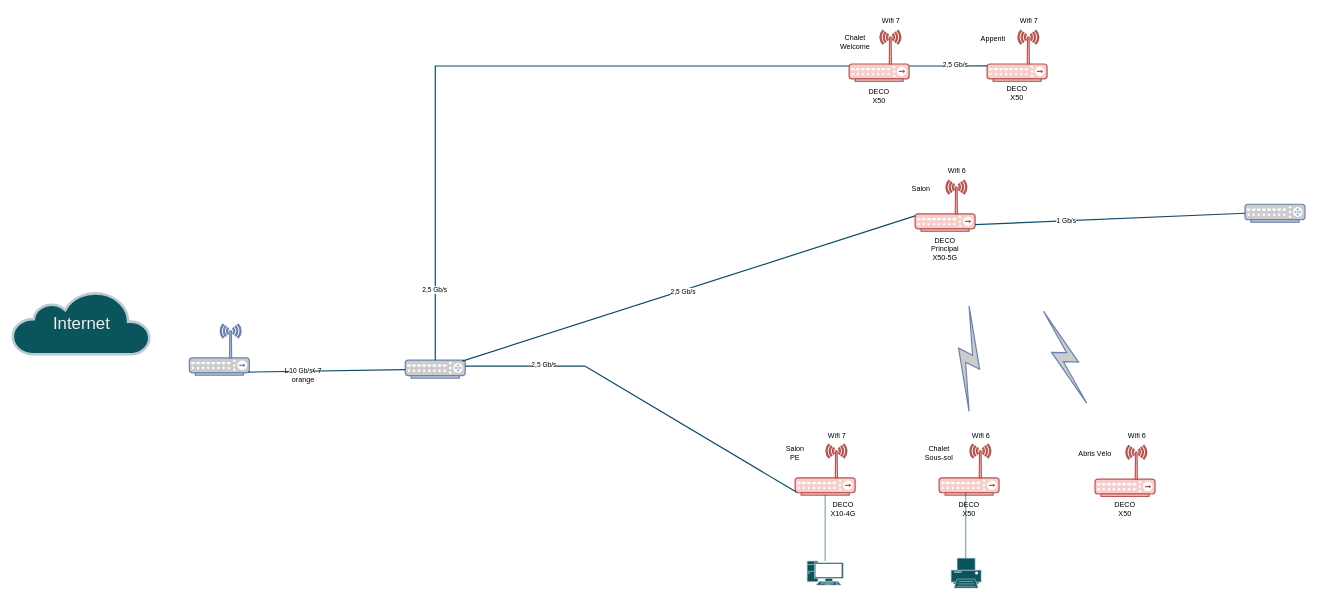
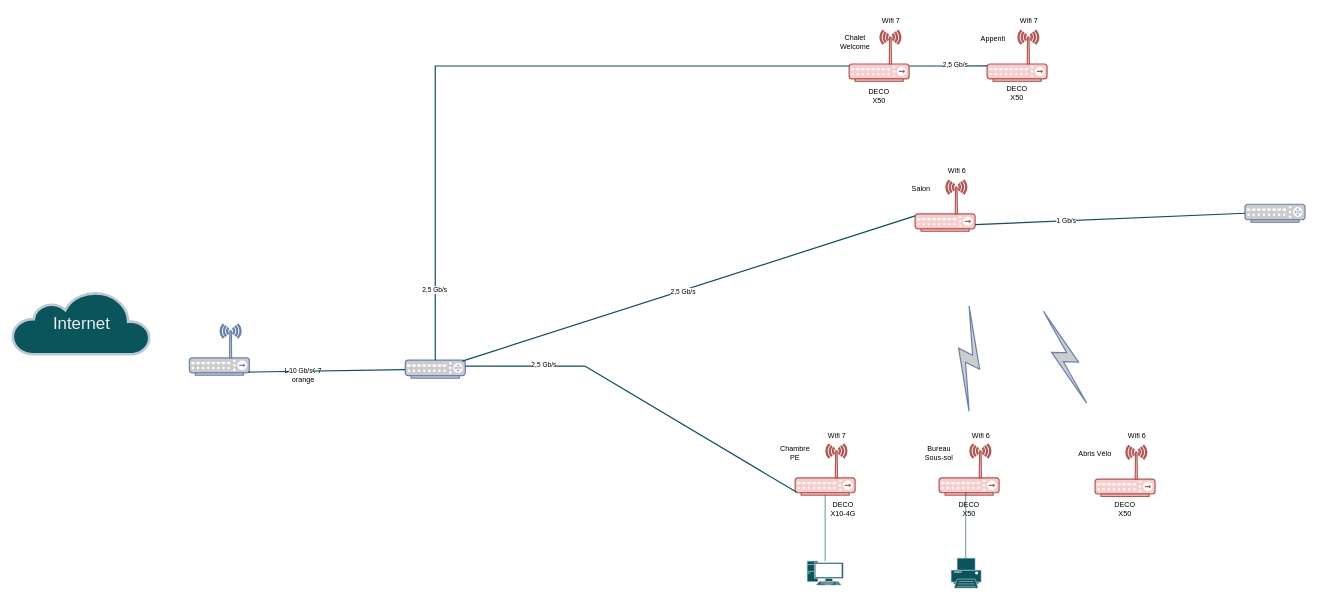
node "DECO Principal X50-5G": removed
node "Salon PE": label "Salon PE" -> "Chambre PE"
node "Chalet Sous-sol": label "Chalet Sous-sol" -> "Bureau Sous-sol"
